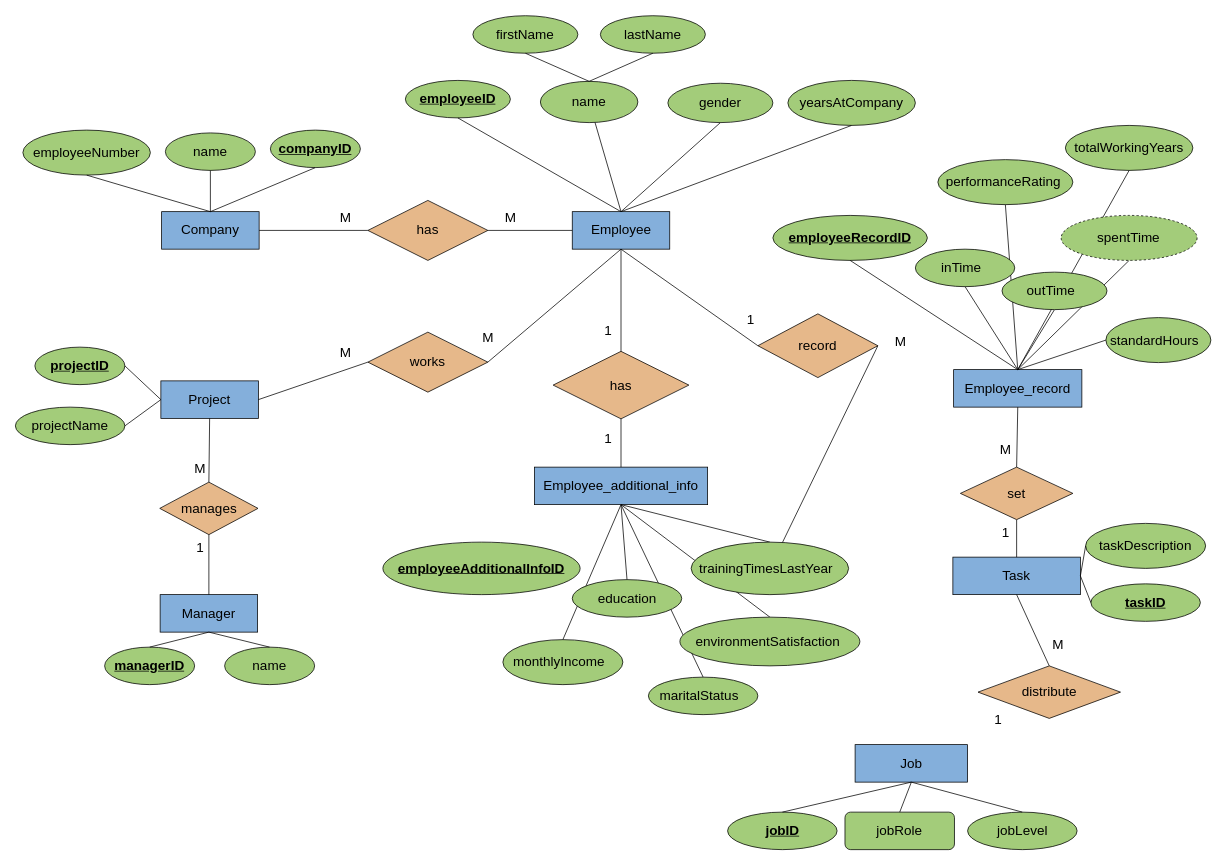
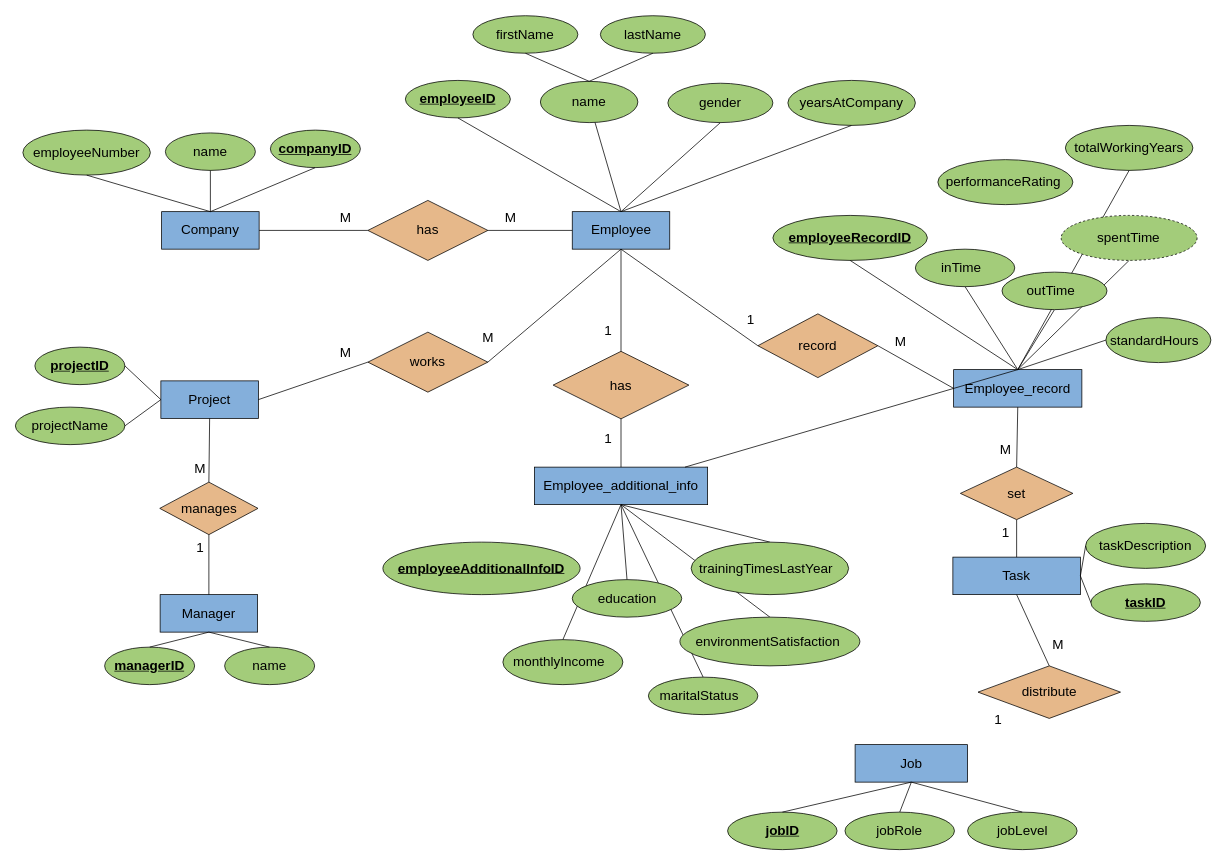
edge "performanceRating" -- "Employee_record": now "Employee_additional_info" -- "Employee_record"
edge "record" -- "trainingTimesLastYear": now "record" -- "Employee_record"
node "jobRole": shape rounded rectangle -> ellipse
